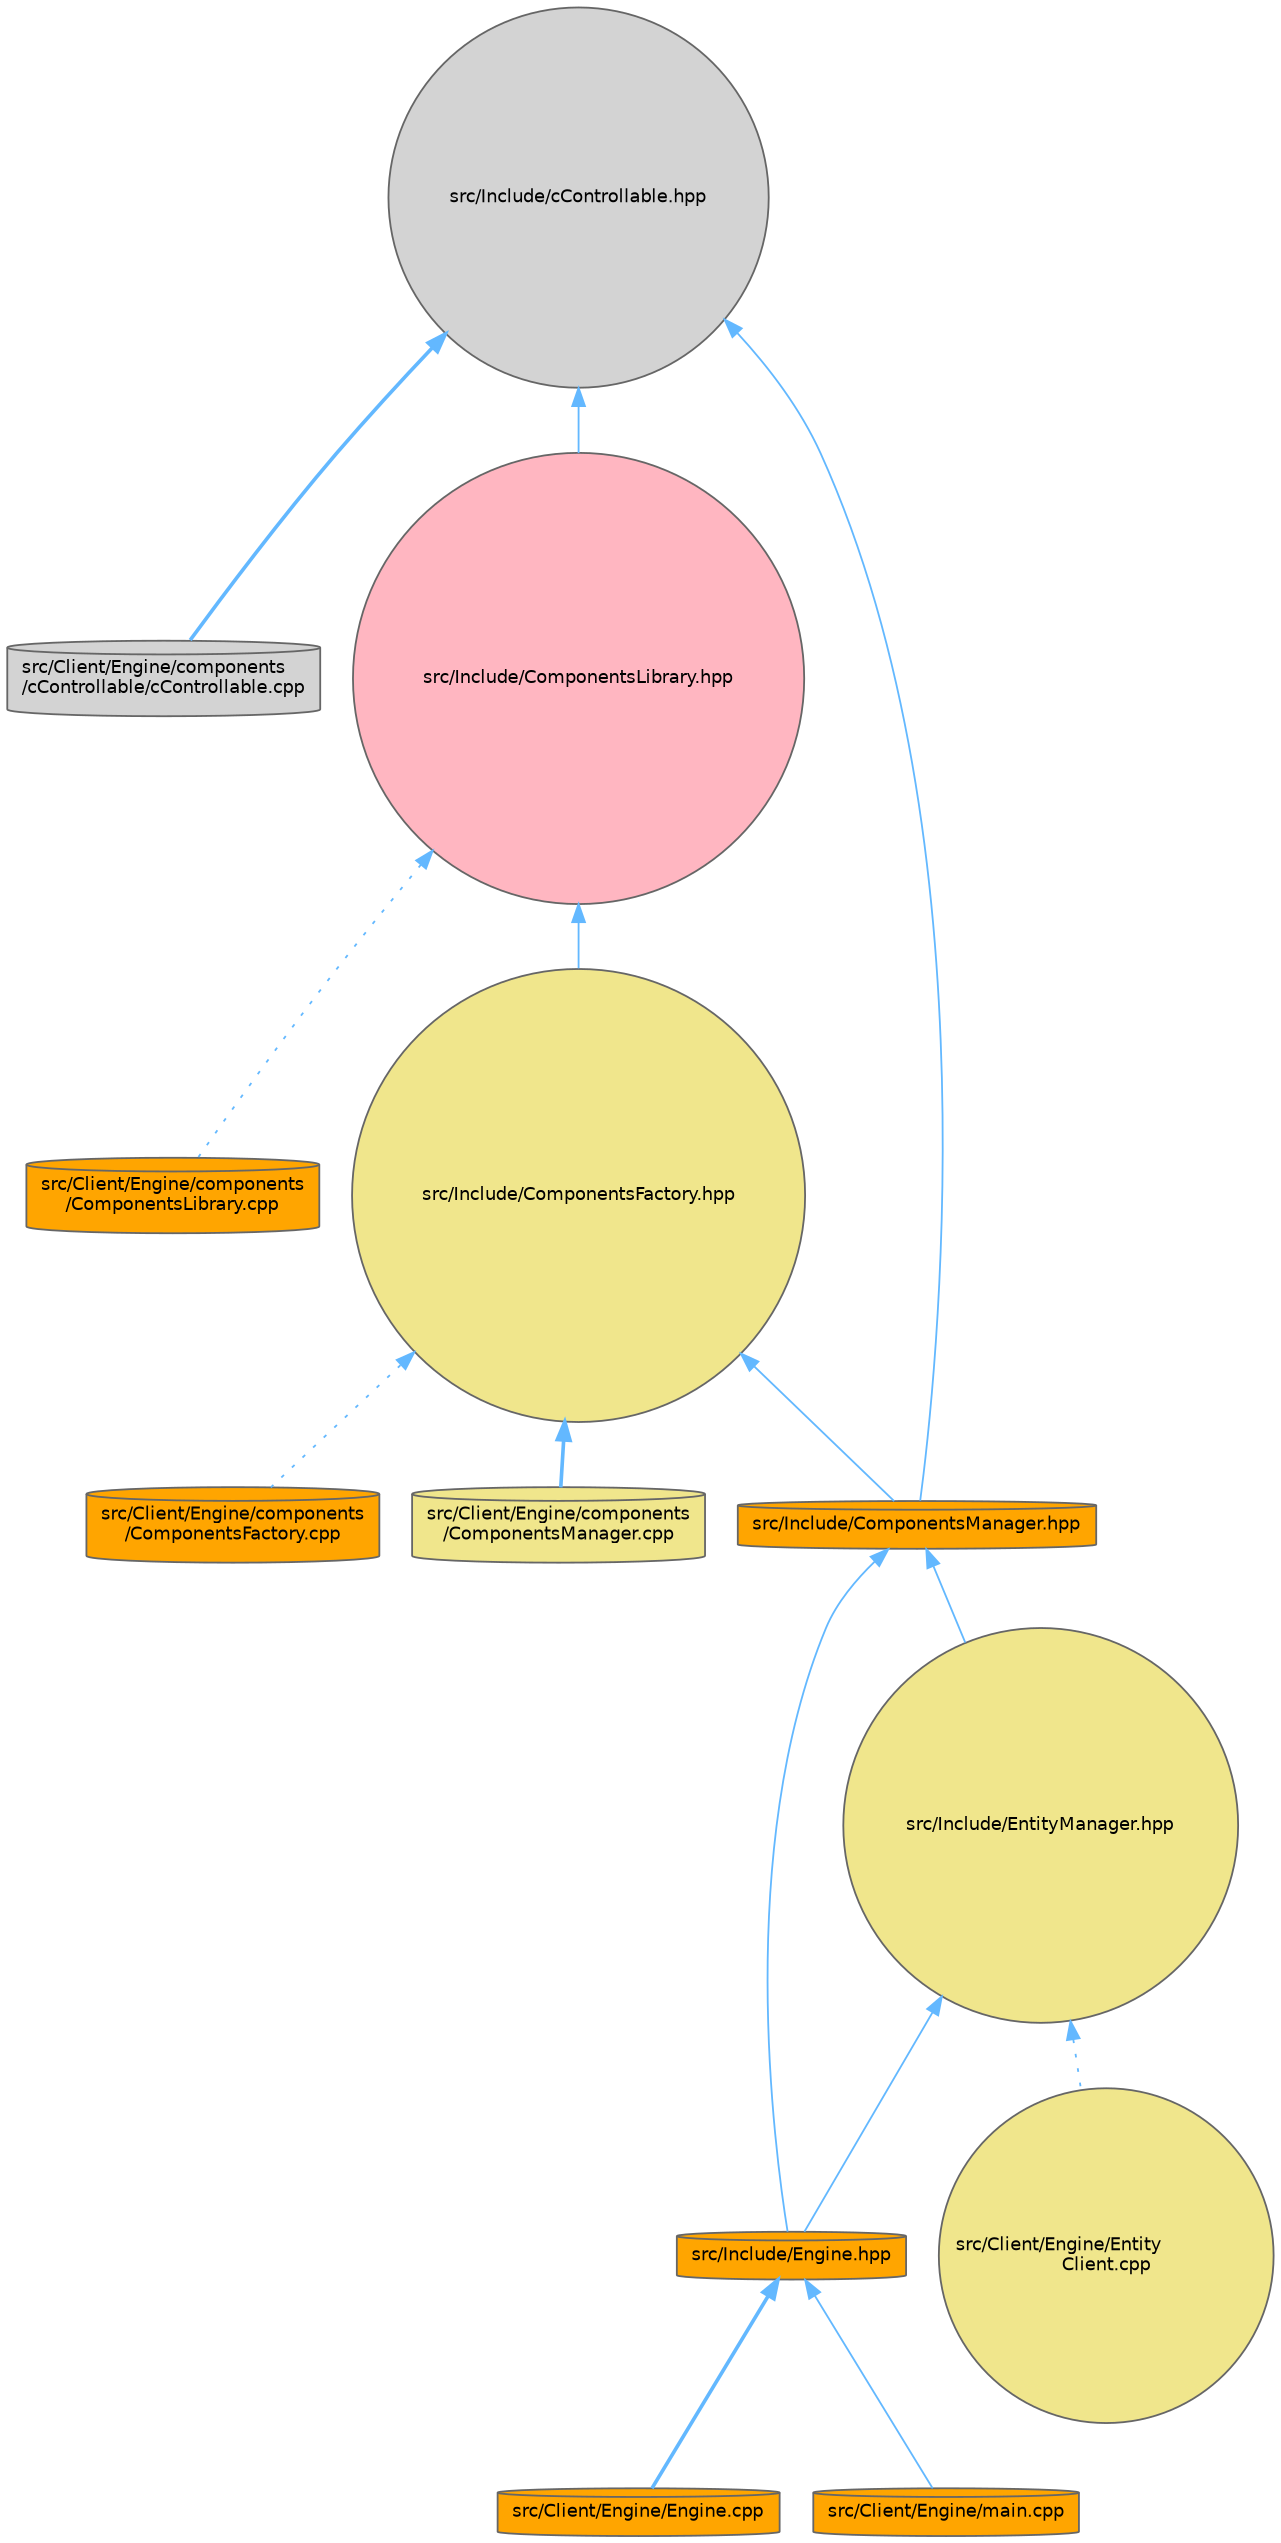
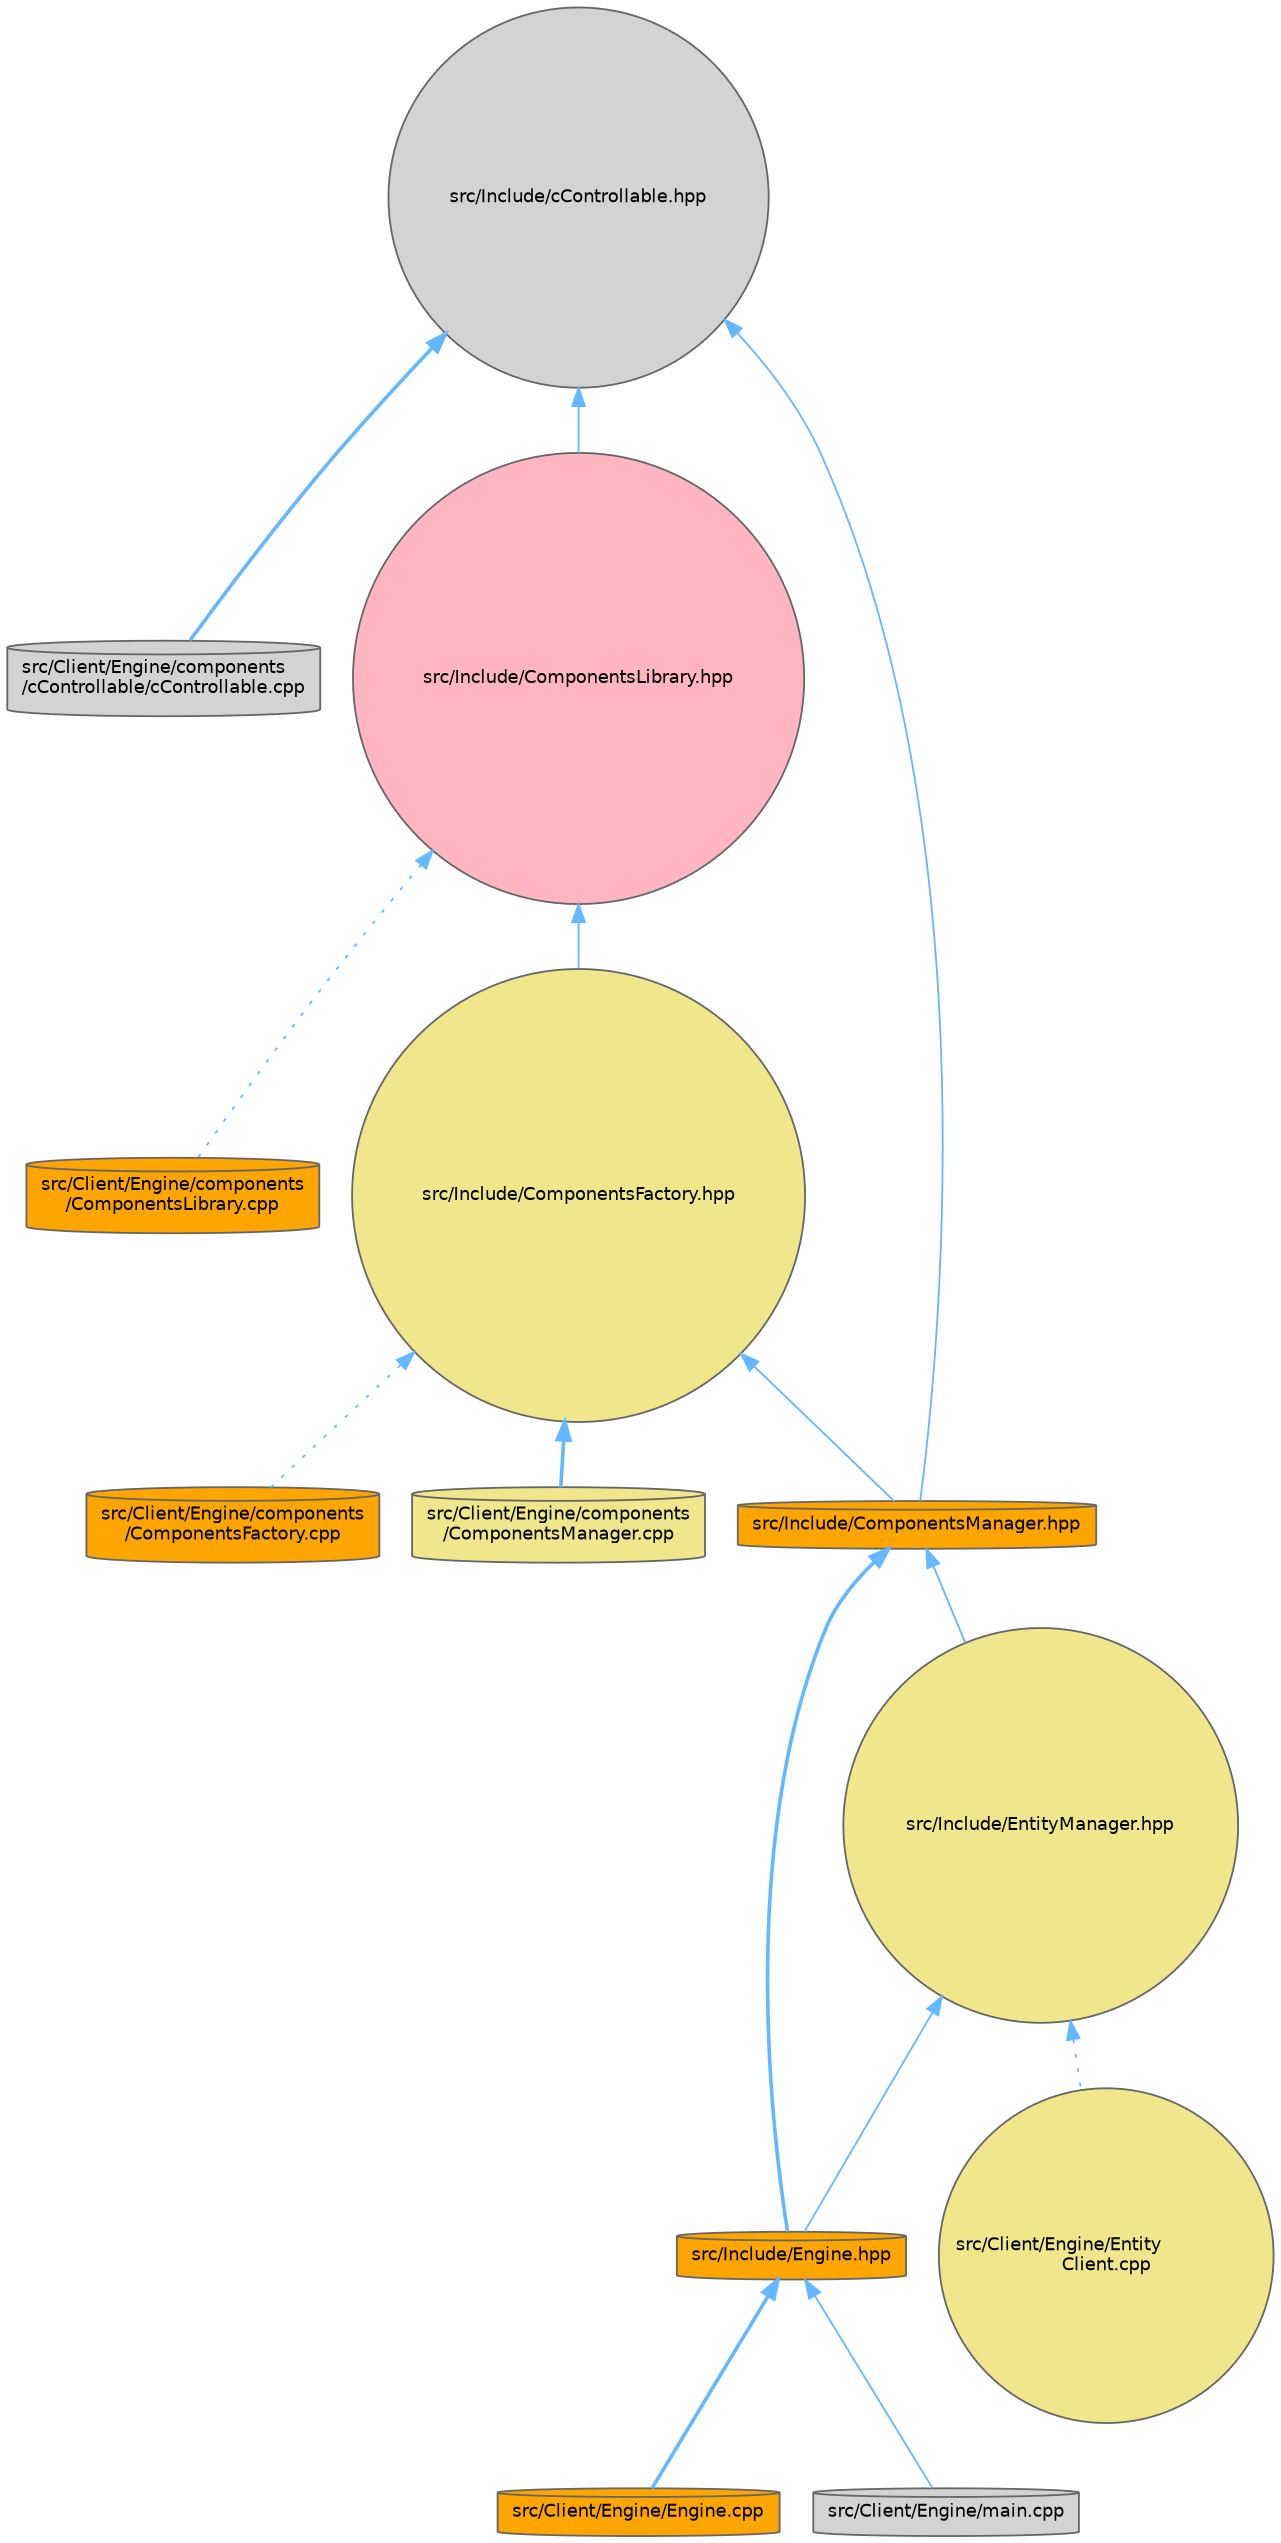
edge "src/Include/Engine.hpp" -> "src/Include/ComponentsManager.hpp": style solid -> bold
node "src/Client/Engine/main.cpp": fillcolor orange -> lightgrey
